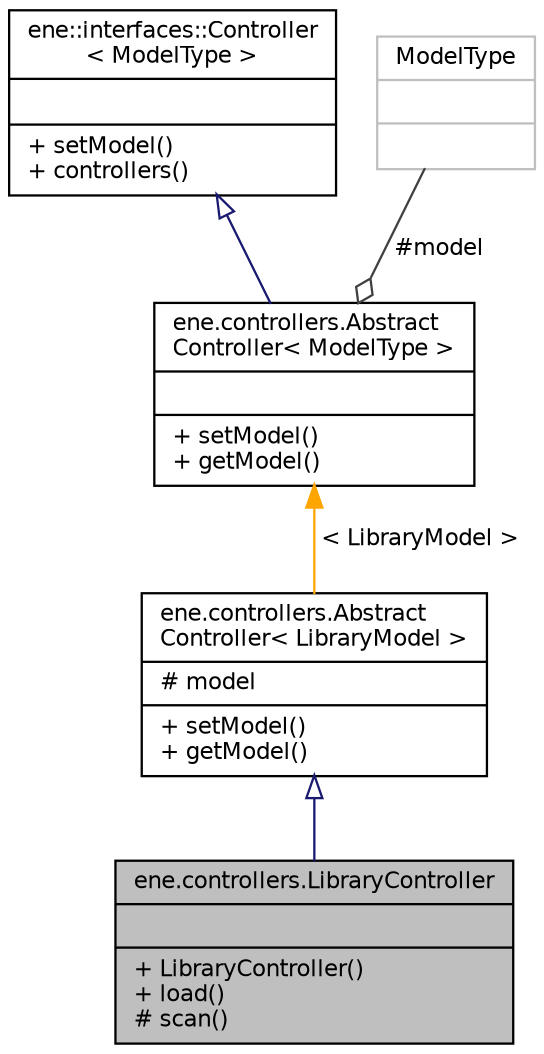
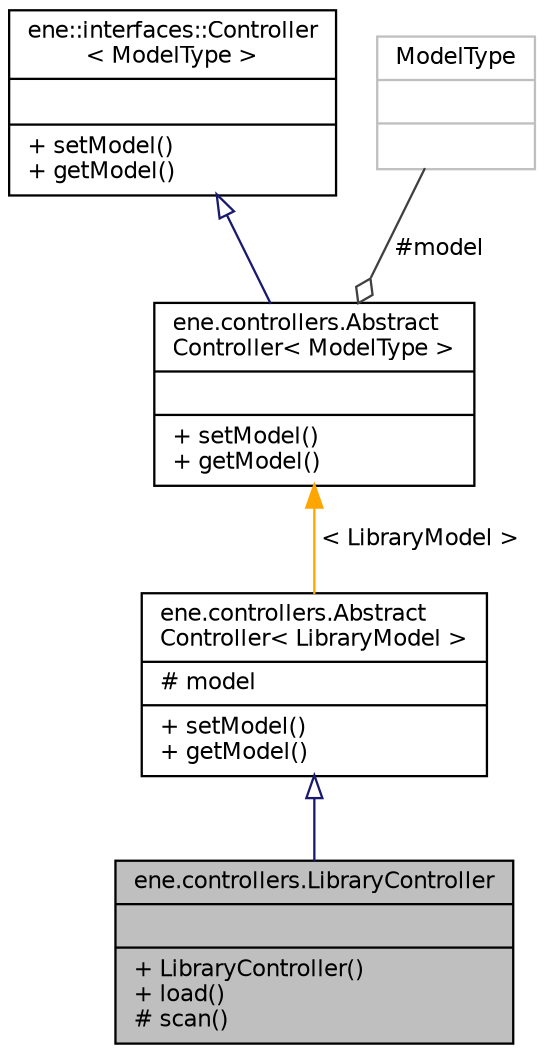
node "ene::interfaces::Controller": text "+ controllers()" -> "+ getModel()"
